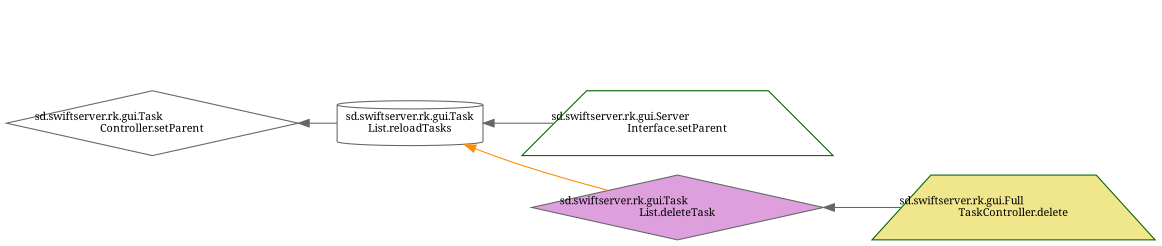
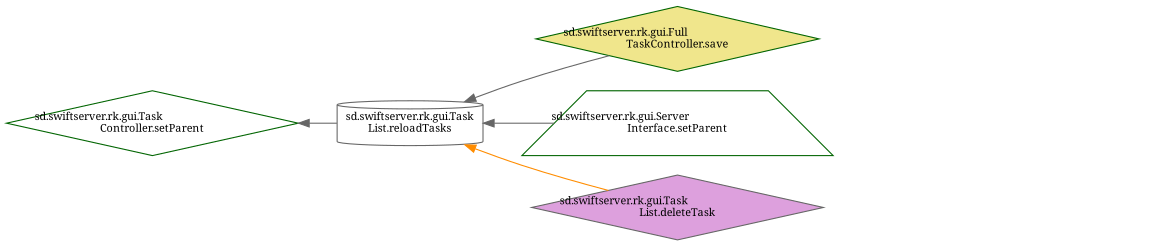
node "sd.swiftserver.rk.gui.Full TaskController.save": added
node "sd.swiftserver.rk.gui.Task Controller.setParent": color gray40 -> darkgreen
node "sd.swiftserver.rk.gui.Full TaskController.delete": removed
